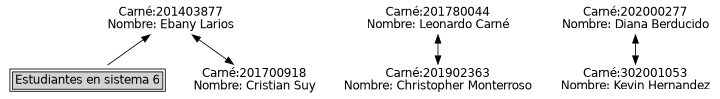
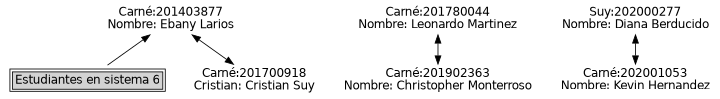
node "Carné:201780044 Nombre: Leonardo Carné": label "Carné:201780044 Nombre: Leonardo Carné" -> "Carné:201780044 Nombre: Leonardo Martinez"
node "Carné:202000277 Nombre: Diana Berducido": label "Carné:202000277 Nombre: Diana Berducido" -> "Suy:202000277 Nombre: Diana Berducido"
node "Carné:201700918 Nombre: Cristian Suy": label "Carné:201700918 Nombre: Cristian Suy" -> "Carné:201700918 Cristian: Cristian Suy"
node "Carné:302001053 Nombre: Kevin Hernandez": label "Carné:302001053 Nombre: Kevin Hernandez" -> "Carné:202001053 Nombre: Kevin Hernandez"
